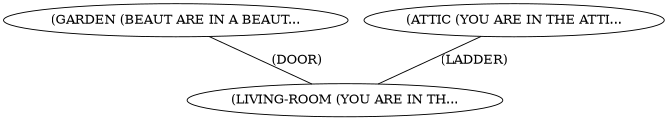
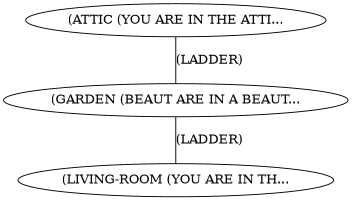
edge "(GARDEN (BEAUT ARE IN A BEAUT..." -- "(LIVING-ROOM (YOU ARE IN TH...": label "(DOOR)" -> "(LADDER)"
edge "(ATTIC (YOU ARE IN THE ATTI..." -- "(LIVING-ROOM (YOU ARE IN TH...": now "(ATTIC (YOU ARE IN THE ATTI..." -- "(GARDEN (BEAUT ARE IN A BEAUT..."
